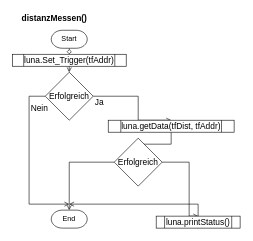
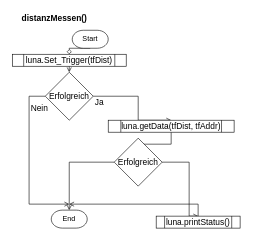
node "Start": moved (69, 39) -> (90, 39)
node "luna.Set_Trigger(tfAddr)": label "luna.Set_Trigger(tfAddr)" -> "luna.Set_Trigger(tfDist)"
